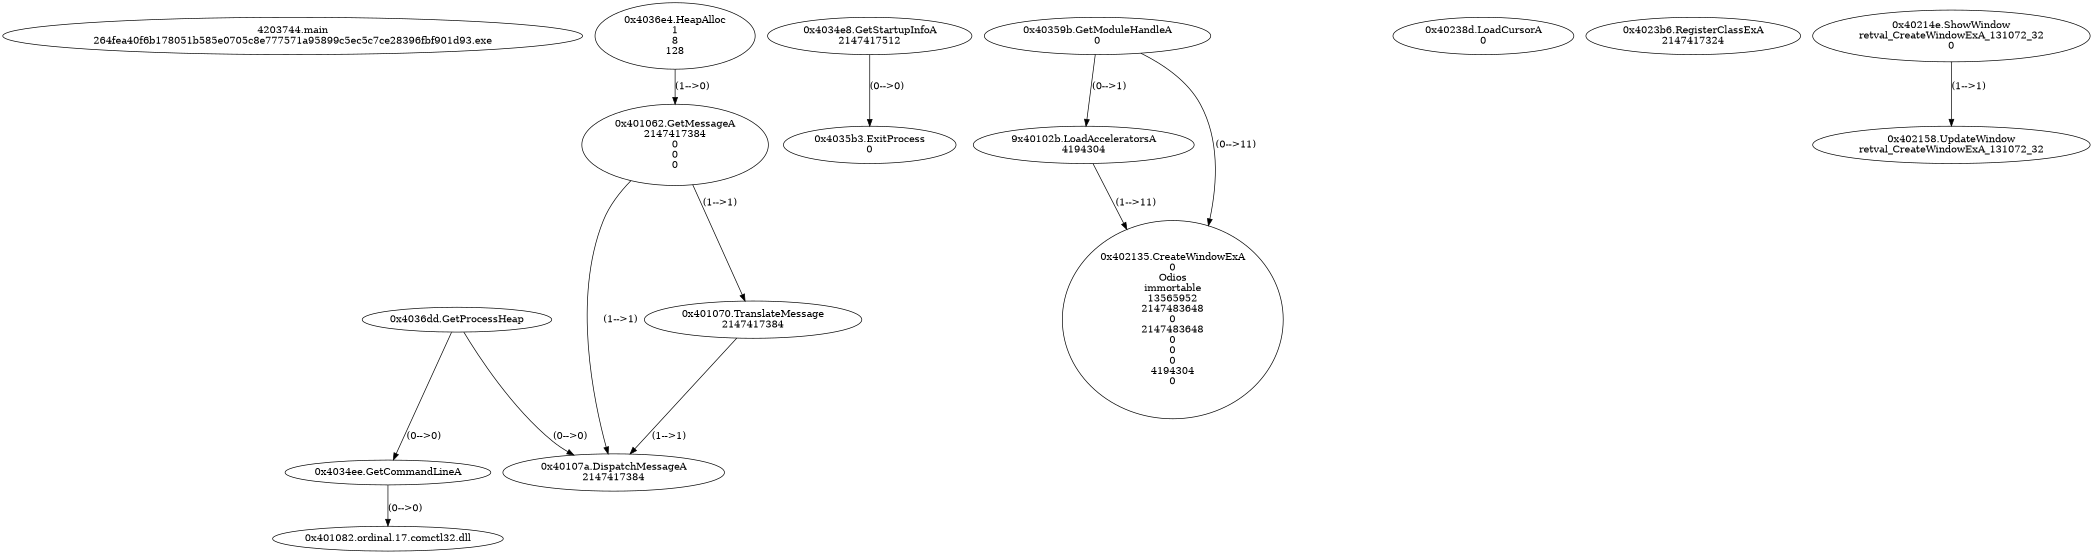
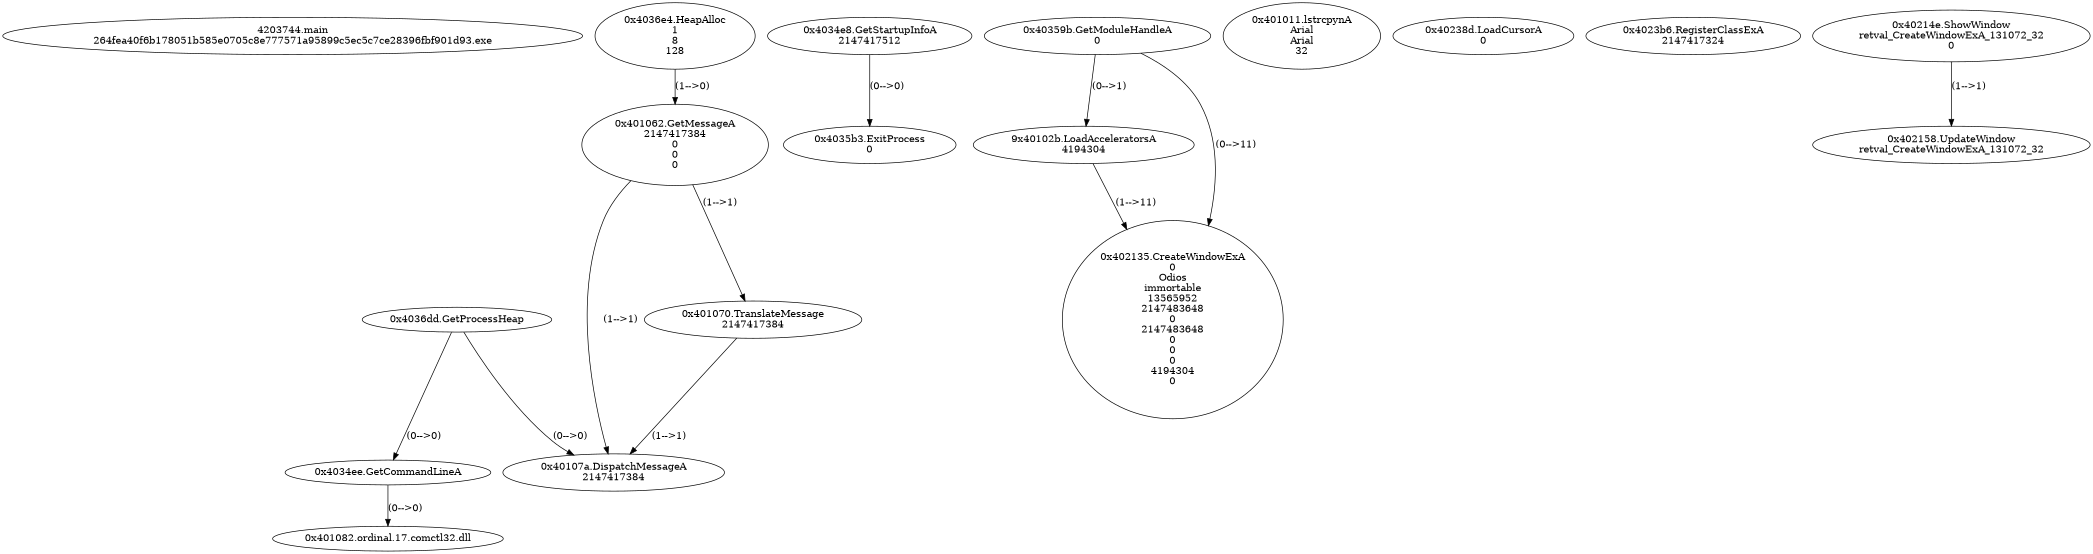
node "0x401011.lstrcpynA Arial Arial 32": added
